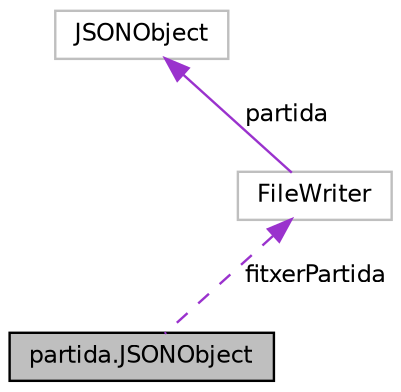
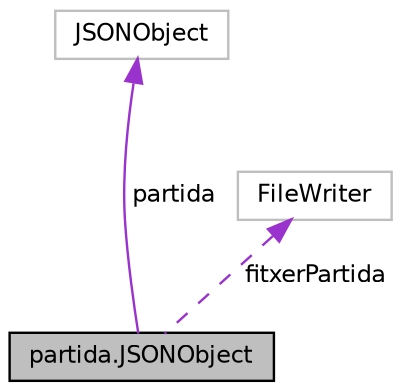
edge "FileWriter" -> "JSONObject": now "partida.JSONObject" -> "JSONObject"
